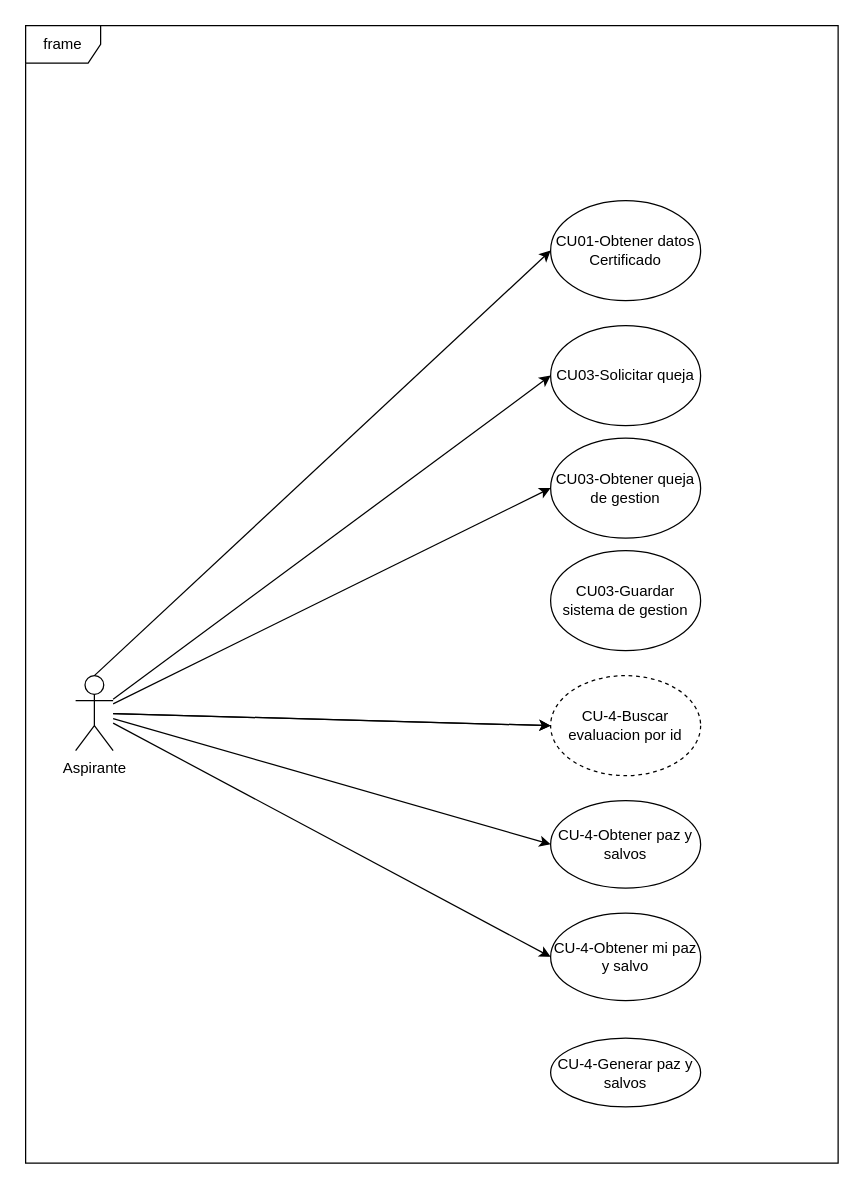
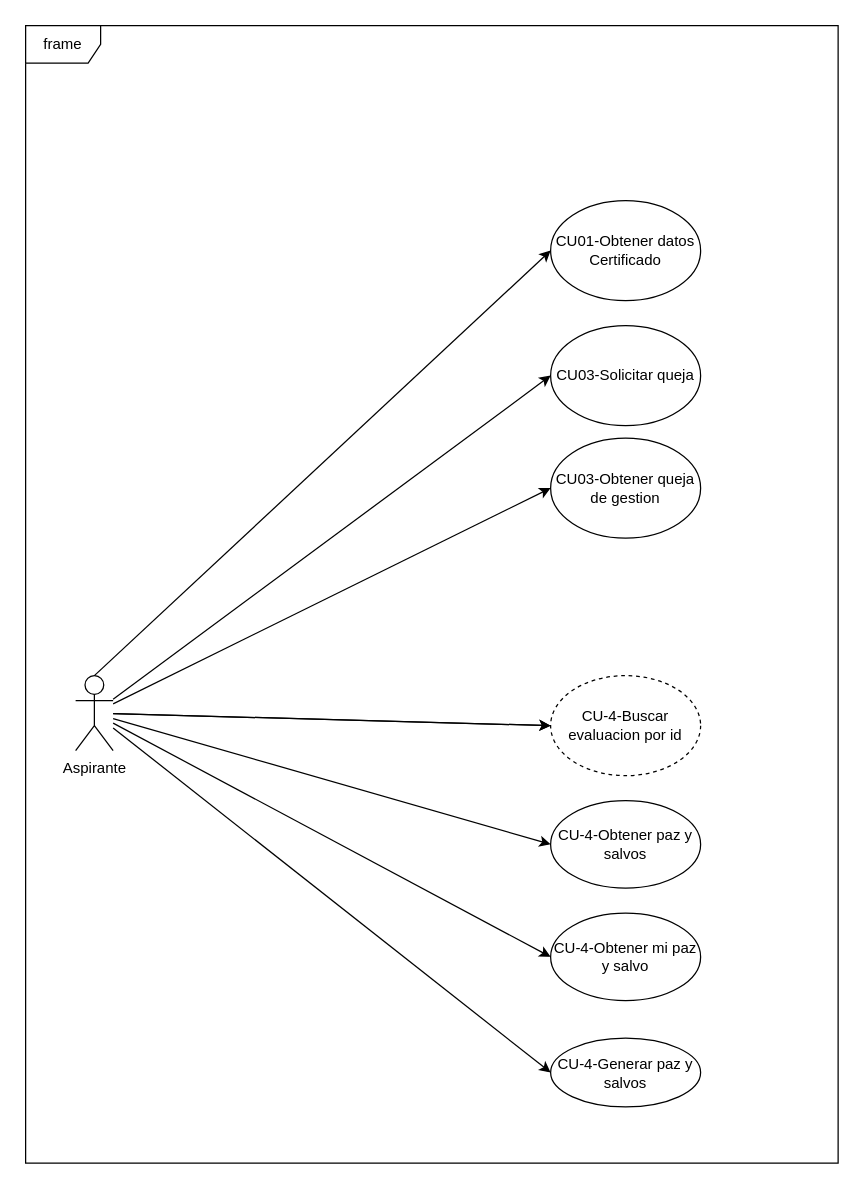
node "CU03-Guardar sistema de gestion": removed
edge "Aspirante" -> "CU-4-Generar paz y salvos": added
